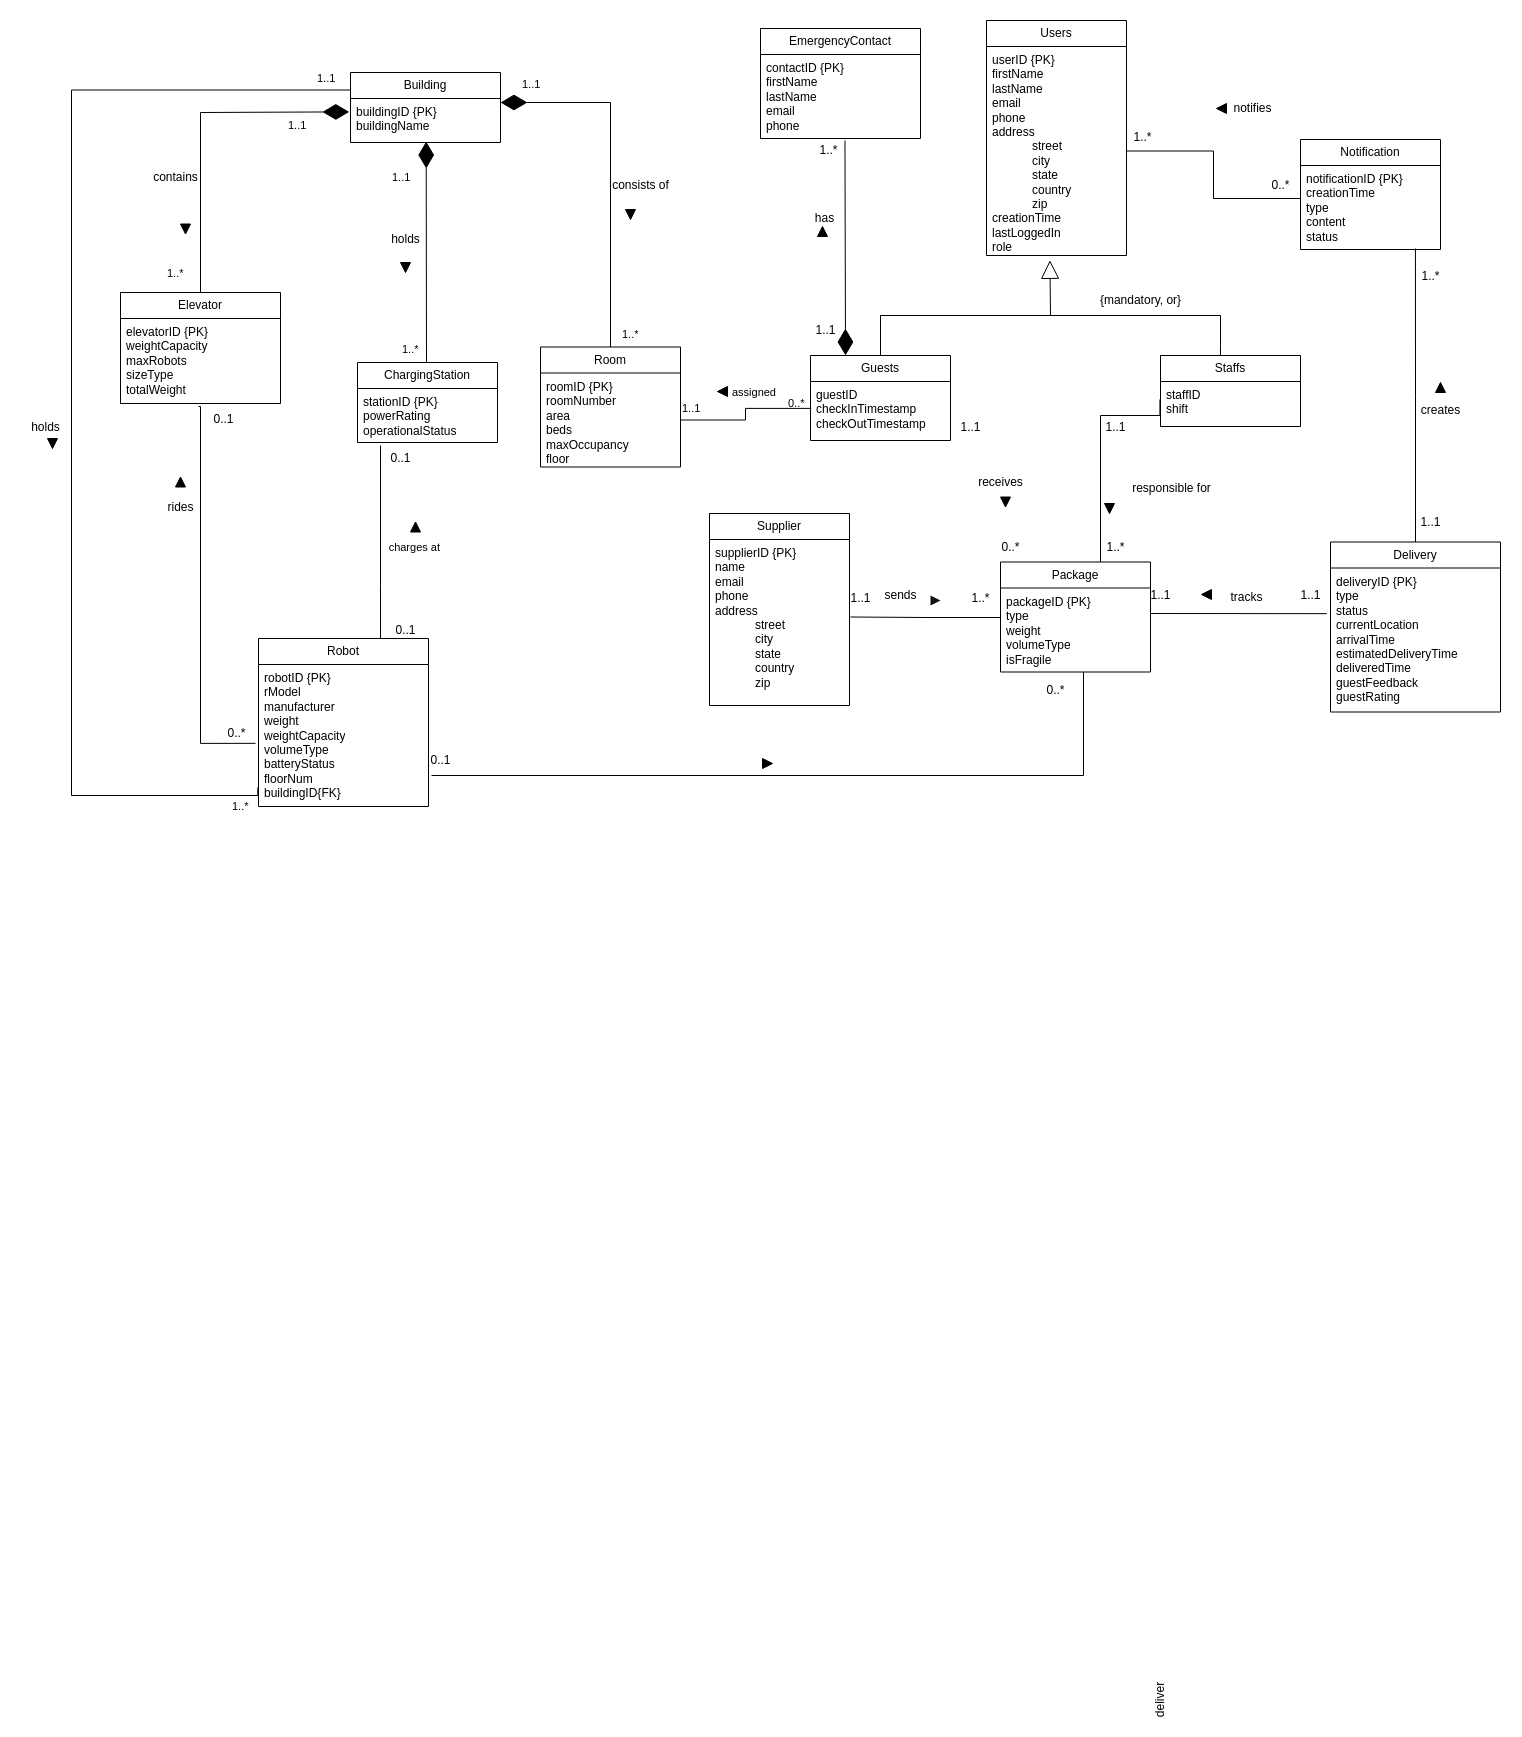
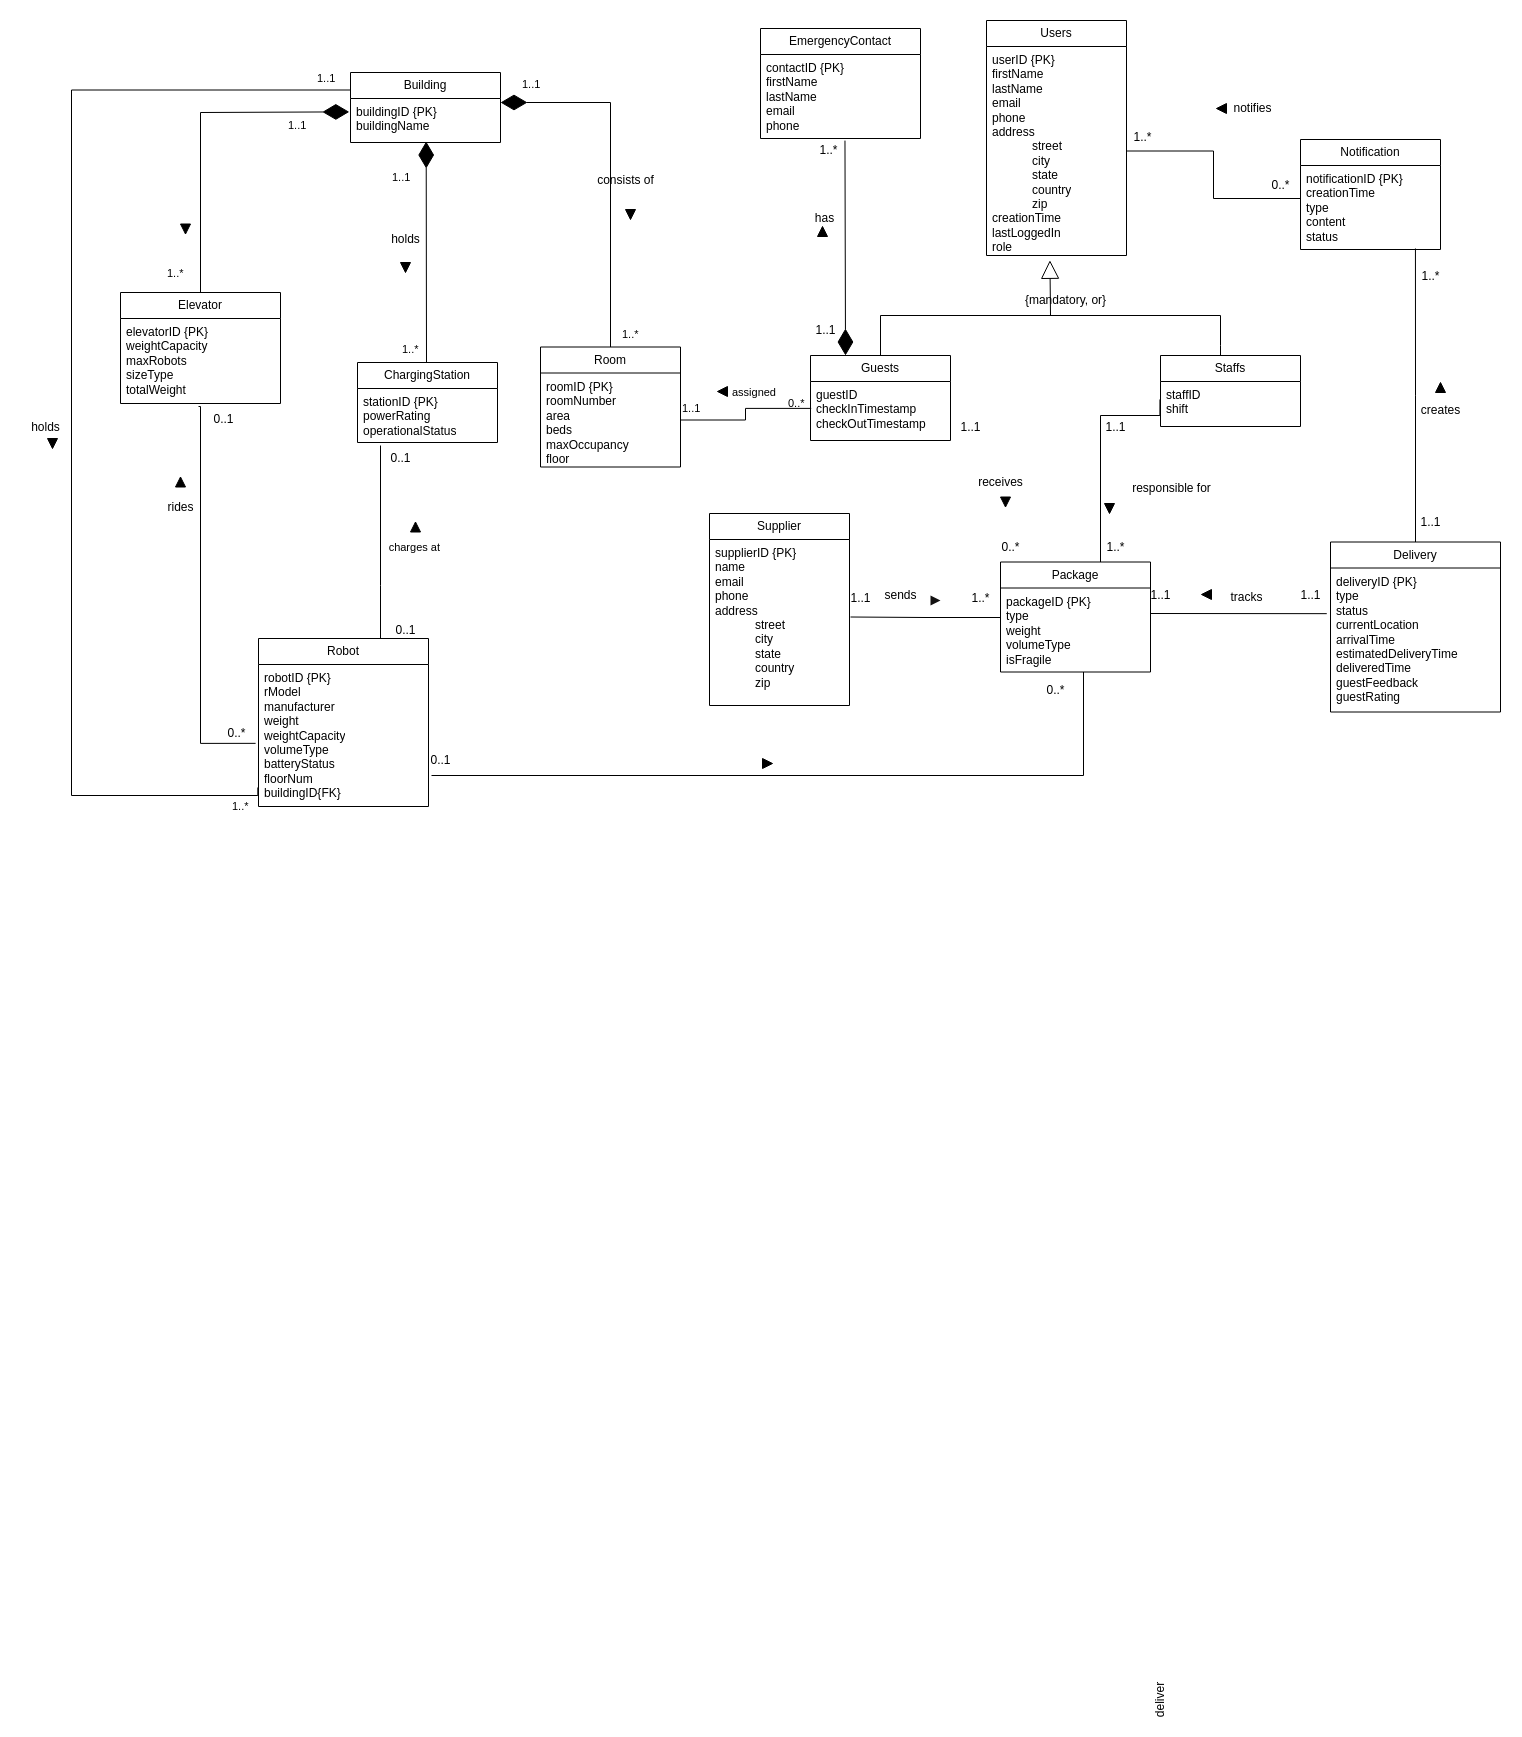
node "contains": removed
node "consists of": moved (641, 186) -> (626, 181)
node "{mandatory, or}": moved (1141, 301) -> (1066, 301)
